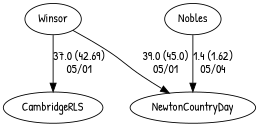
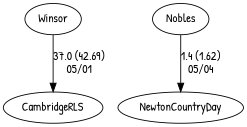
edge "Winsor" -> "NewtonCountryDay": removed, label "39.0 (45.0) 05/01"
